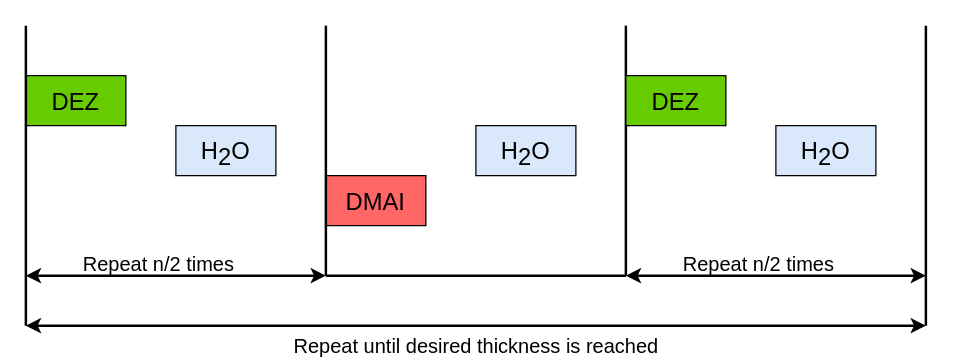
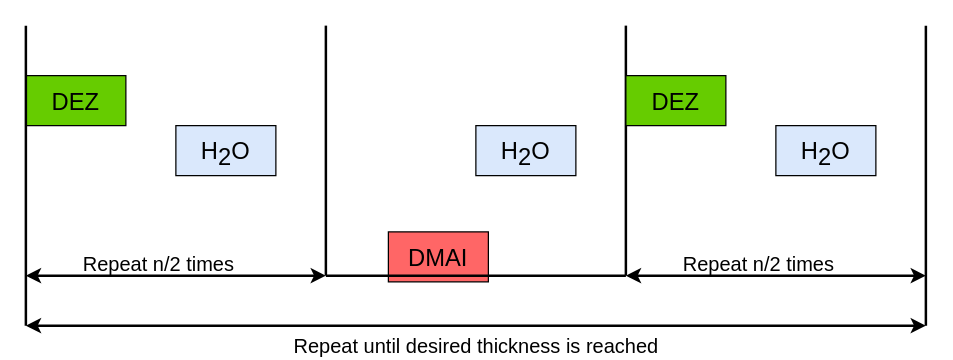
node "DMAI": moved (376, 201) -> (438, 257)
